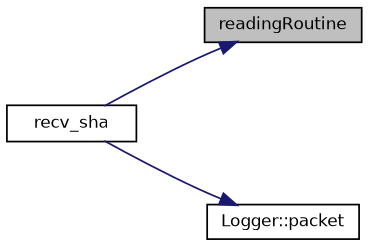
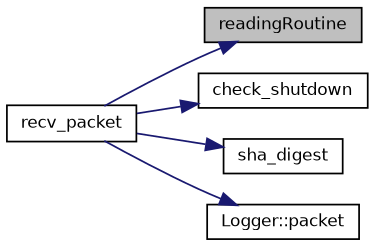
node "check_shutdown": added
node "recv_sha": label "recv_sha" -> "recv_packet"
node "sha_digest": added
